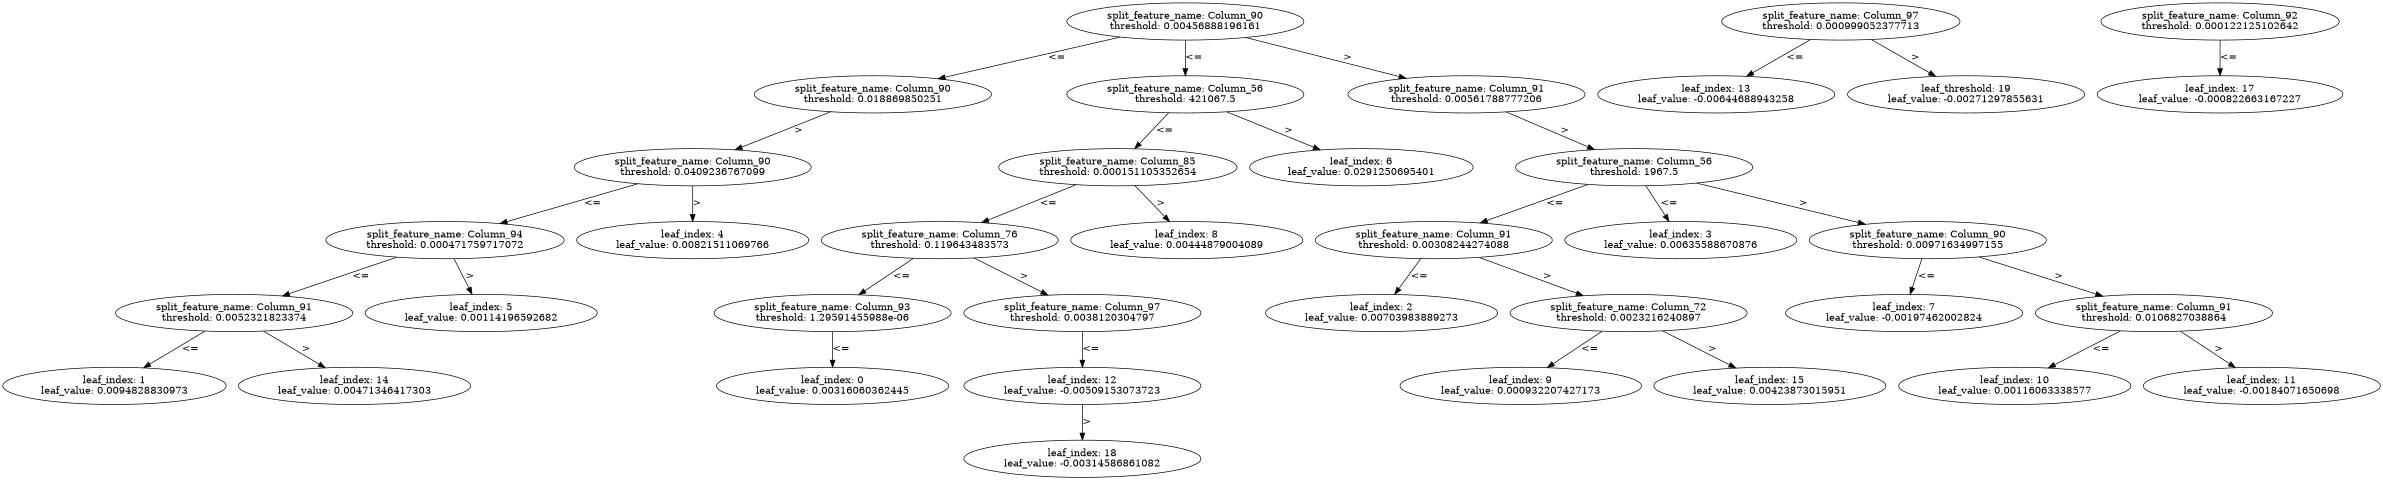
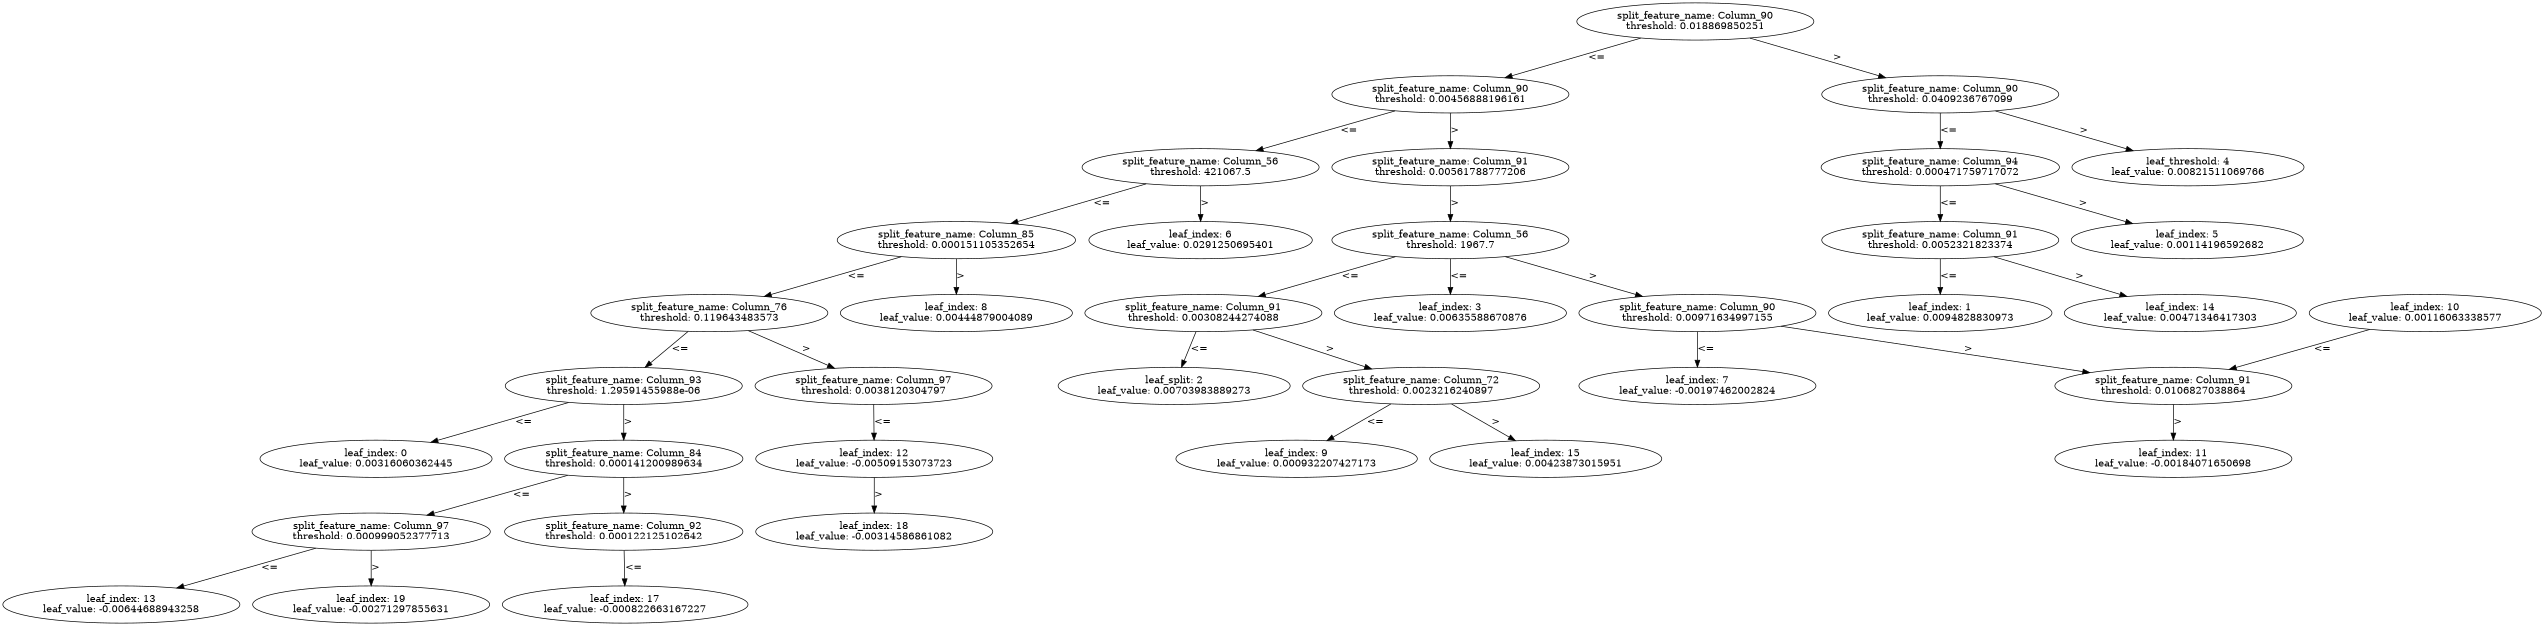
edge "split_feature_name: Column_90 threshold: 0.00456888196161" -> "split_feature_name: Column_90 threshold: 0.018869850251": reversed
node "leaf_threshold: 19 leaf_value: -0.00271297855631": label "leaf_threshold: 19 leaf_value: -0.00271297855631" -> "leaf_index: 19 leaf_value: -0.00271297855631"
node "split_feature_name: Column_56 threshold: 1967.5": label "split_feature_name: Column_56 threshold: 1967.5" -> "split_feature_name: Column_56 threshold: 1967.7"
node "leaf_index: 4 leaf_value: 0.00821511069766": label "leaf_index: 4 leaf_value: 0.00821511069766" -> "leaf_threshold: 4 leaf_value: 0.00821511069766"
node "leaf_index: 2 leaf_value: 0.00703983889273": label "leaf_index: 2 leaf_value: 0.00703983889273" -> "leaf_split: 2 leaf_value: 0.00703983889273"
edge "split_feature_name: Column_91 threshold: 0.0106827038864" -> "leaf_index: 10 leaf_value: 0.00116063338577": reversed
node "split_feature_name: Column_84 threshold: 0.000141200989634": added
